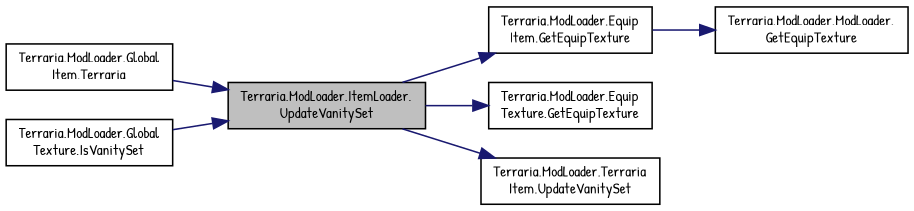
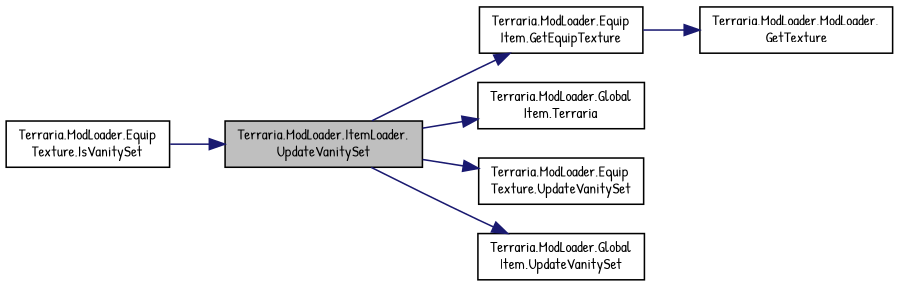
node "Terraria.ModLoader.ModLoader. GetEquipTexture": label "Terraria.ModLoader.ModLoader. GetEquipTexture" -> "Terraria.ModLoader.ModLoader. GetTexture"
edge "Terraria.ModLoader.Global Item.Terraria" -> "Terraria.ModLoader.ItemLoader. UpdateVanitySet": reversed
node "Terraria.ModLoader.Equip Texture.GetEquipTexture": label "Terraria.ModLoader.Equip Texture.GetEquipTexture" -> "Terraria.ModLoader.Equip Texture.UpdateVanitySet"
node "Terraria.ModLoader.Global Texture.IsVanitySet": label "Terraria.ModLoader.Global Texture.IsVanitySet" -> "Terraria.ModLoader.Equip Texture.IsVanitySet"
node "Terraria.ModLoader.Terraria Item.UpdateVanitySet": label "Terraria.ModLoader.Terraria Item.UpdateVanitySet" -> "Terraria.ModLoader.Global Item.UpdateVanitySet"
